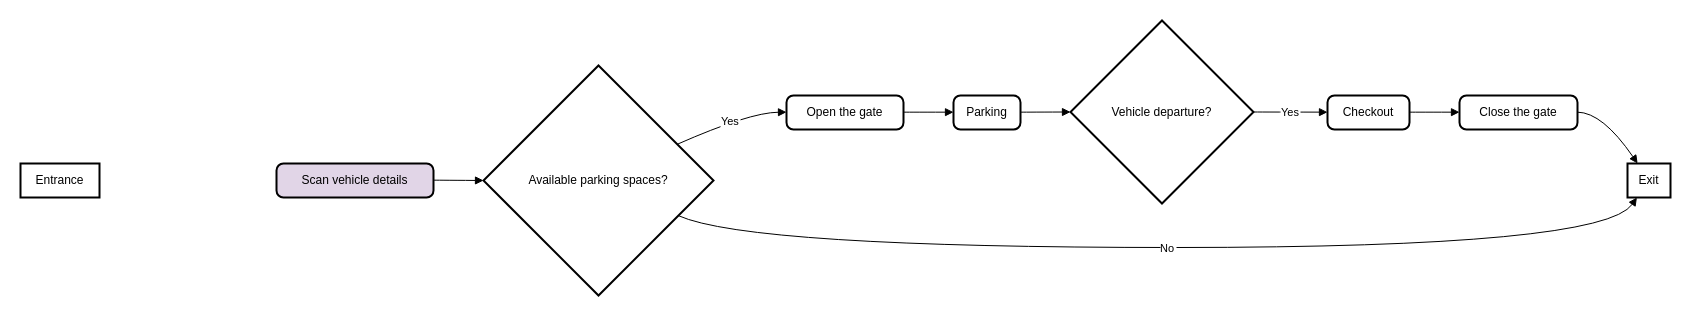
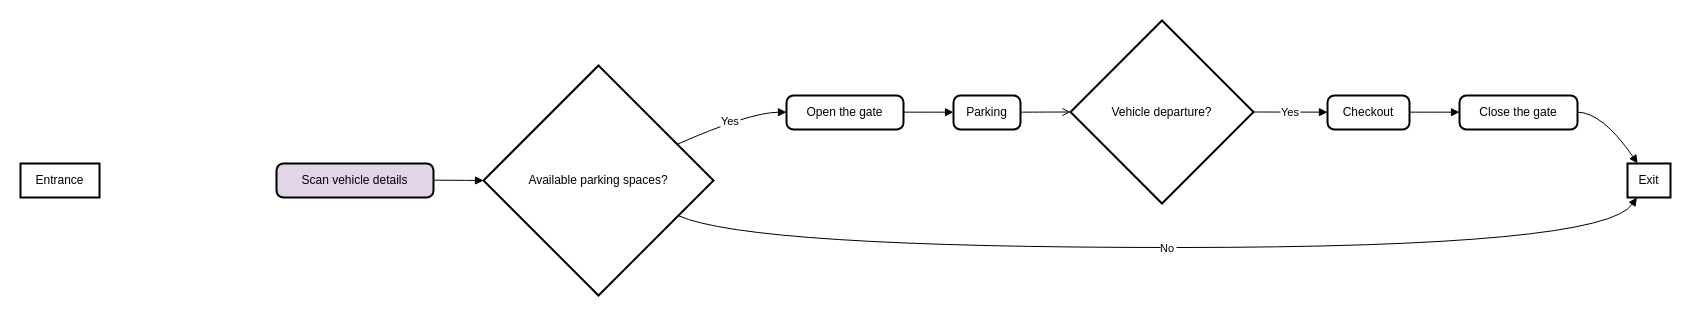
edge "Parking" -> "Vehicle departure?": arrowhead block -> open
